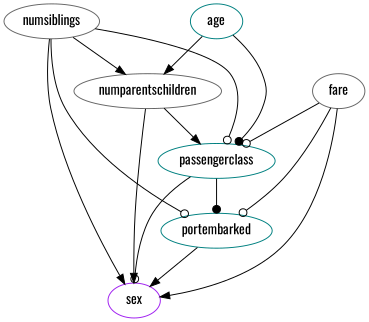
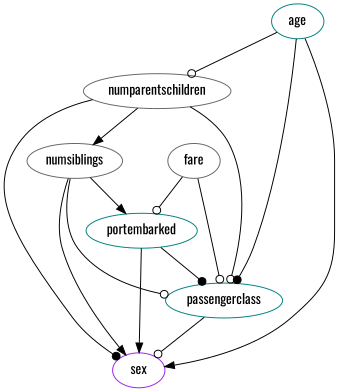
edge "numsiblings" -> "numparentschildren": reversed
edge "age" -> "numparentschildren": arrowhead normal -> odot
edge "numparentschildren" -> "passengerclass": arrowhead normal -> odot
edge "numsiblings" -> "portembarked": arrowhead odot -> normal
edge "numparentschildren" -> "sex": arrowhead normal -> dot
edge "passengerclass" -> "portembarked": reversed
edge "fare" -> "sex": now "age" -> "sex"
